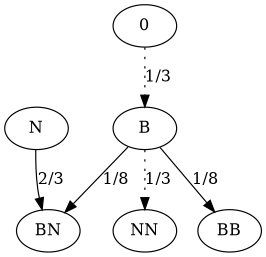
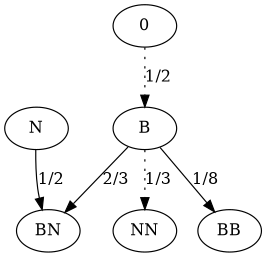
edge "0" -> "B": label "1/3" -> "1/2"
edge "N" -> "BN": label "2/3" -> "1/2"
edge "B" -> "BN": label "1/8" -> "2/3"
